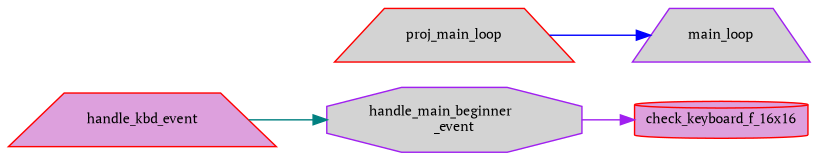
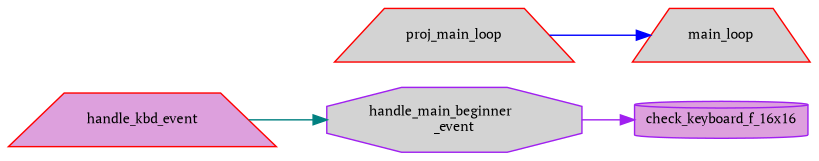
node "main_loop": color purple -> red
node "check_keyboard_f_16x16": color red -> purple
